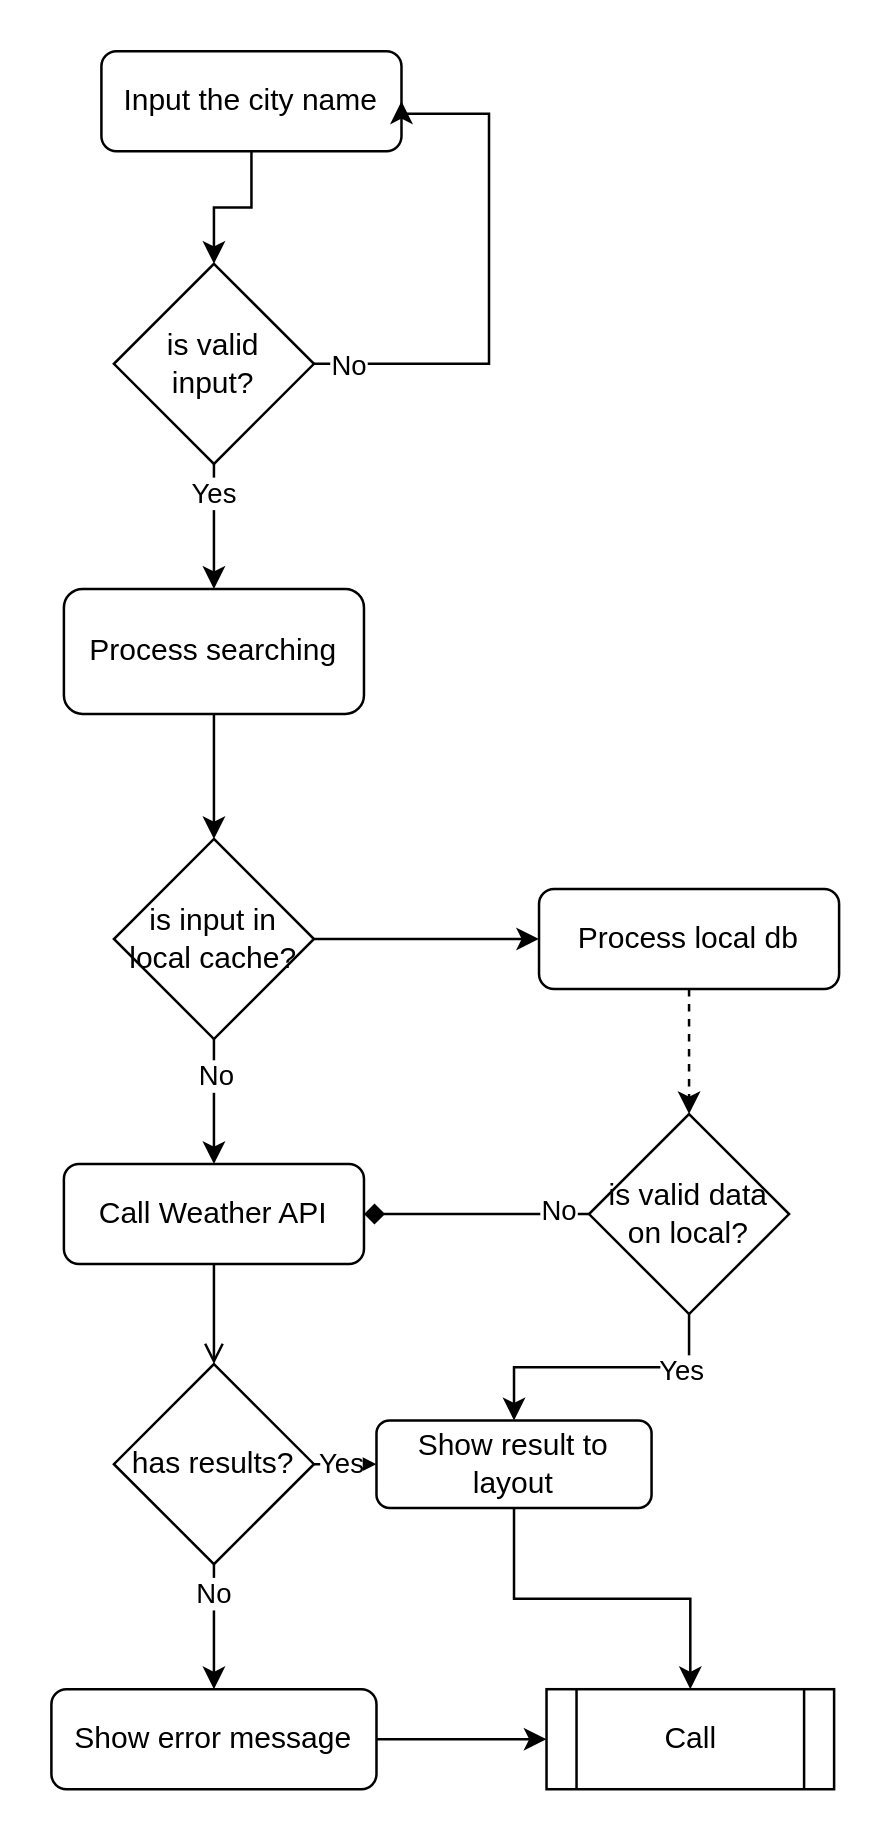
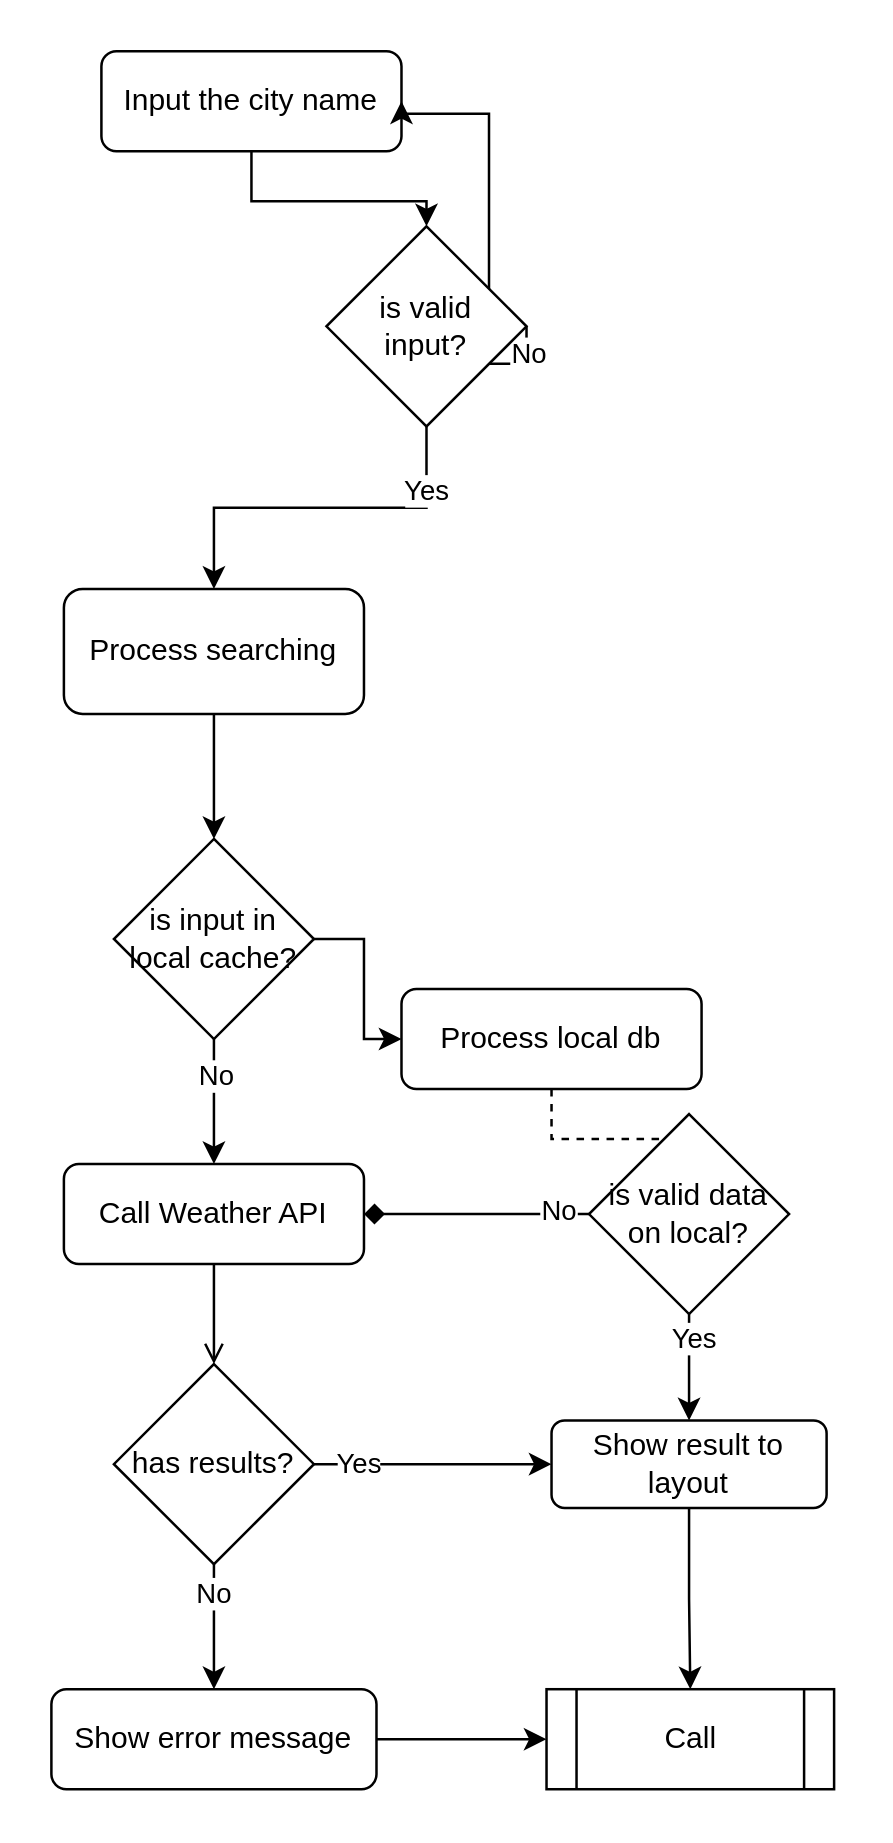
node "is valid input?": moved (214, 364) -> (426, 326)
node "Process local db": moved (689, 939) -> (551, 1039)
node "Show result to layout": moved (514, 1464) -> (689, 1464)
